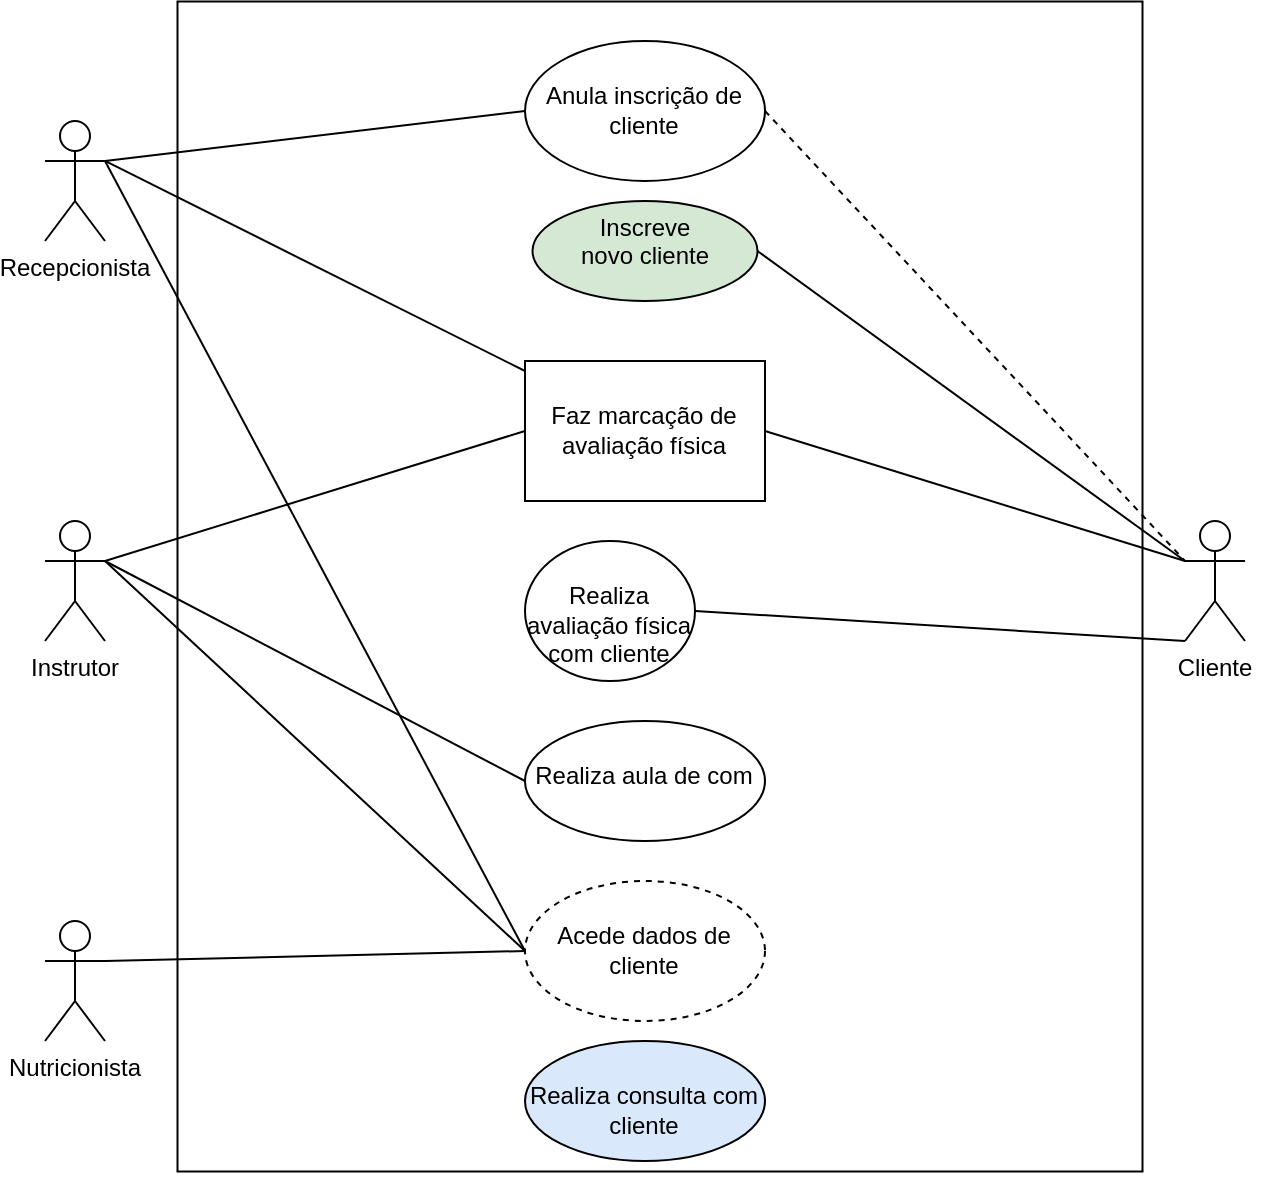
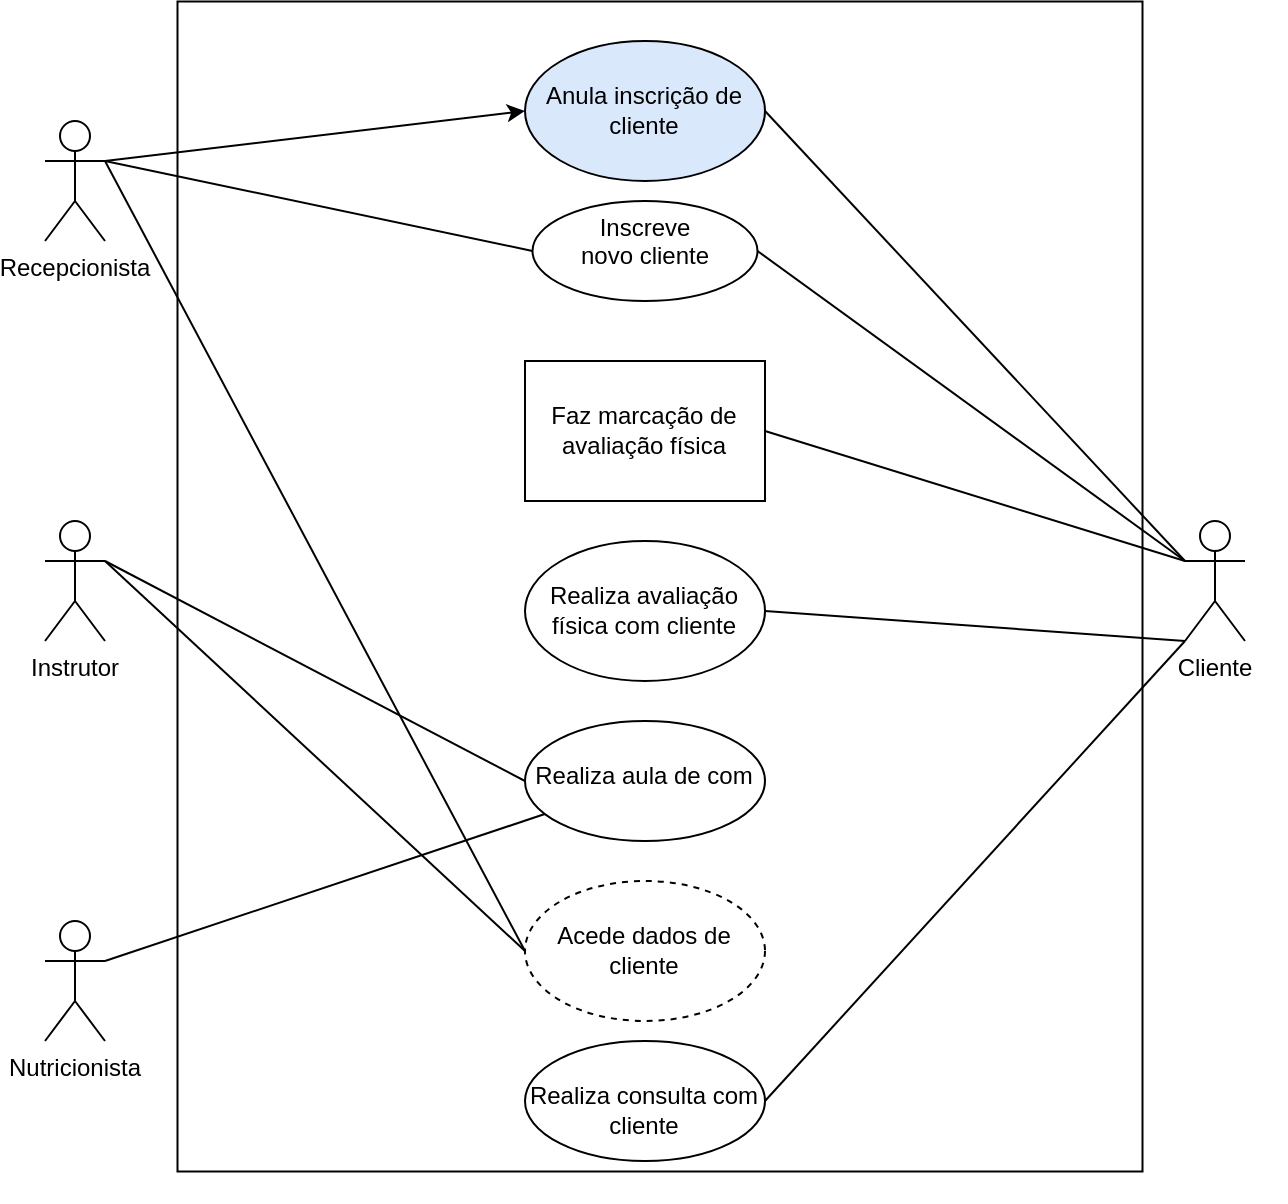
node "Anula inscrição de cliente": fillcolor #ffffff -> #dae8fc
edge "Anula inscrição de cliente" -- "Recepcionista": arrowhead none -> classic
node "Inscreve novo cliente": fillcolor #d5e8d4 -> #ffffff
edge "Recepcionista" -- "Faz marcação de avaliação física": now "Recepcionista" -- "Inscreve novo cliente"
edge "Anula inscrição de cliente" -- "Cliente": style dashed -> solid
edge "Faz marcação de avaliação física" -- "Instrutor": removed
node "Realiza avaliação física com cliente": size 170x140 -> 240x140
edge "Cliente" -- "Realiza consulta com cliente": added
edge "Acede dados de cliente" -- "Nutricionista": now "Realiza aula de com" -- "Nutricionista"
node "Realiza consulta com cliente": fillcolor #dae8fc -> #ffffff
